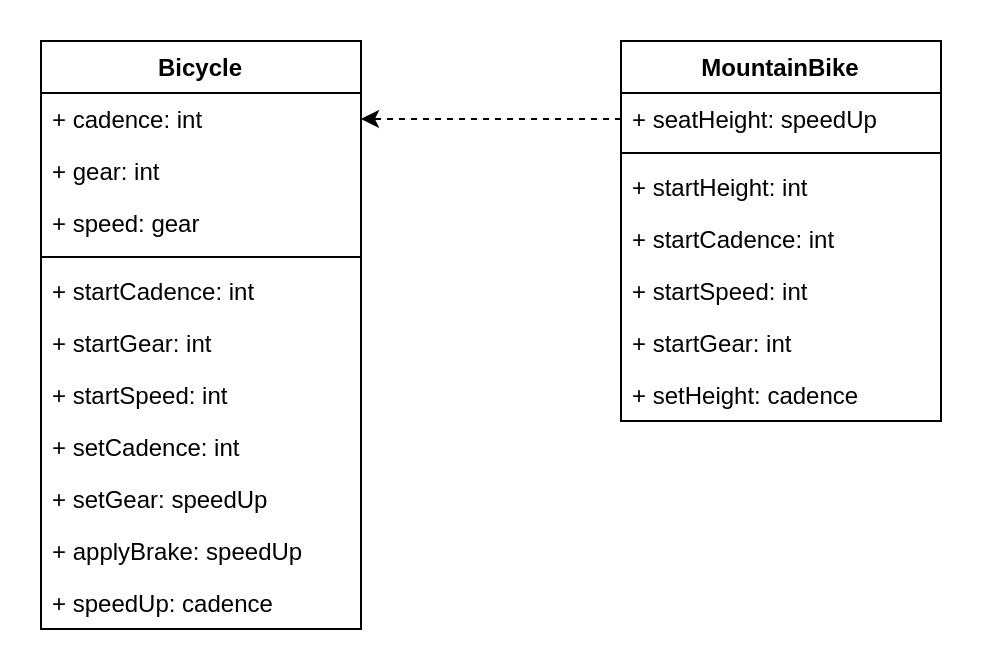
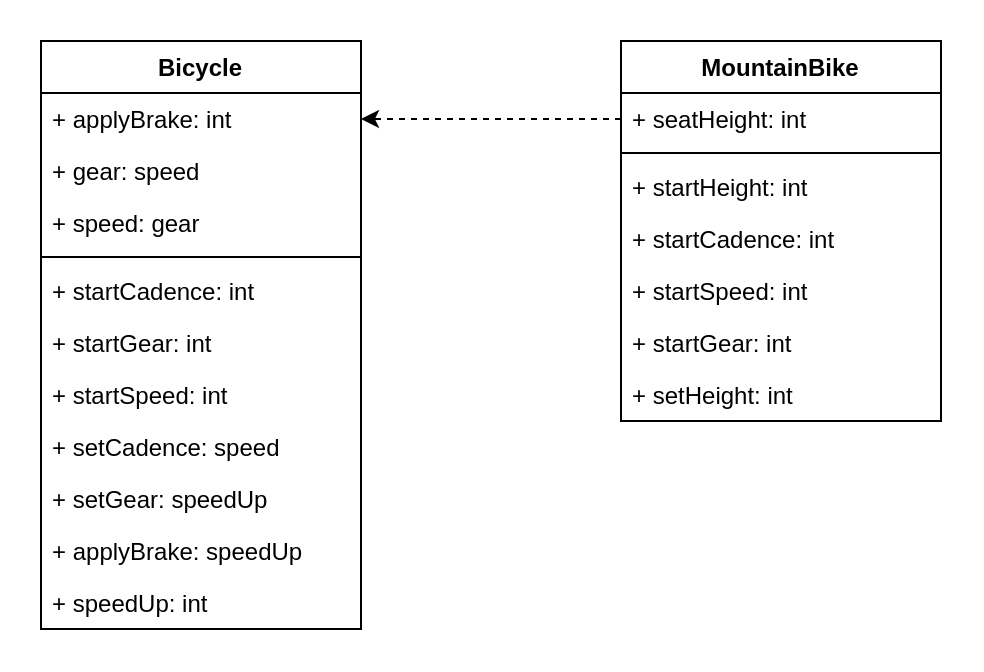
node "+ cadence: int": label "+ cadence: int" -> "+ applyBrake: int"
node "+ seatHeight: speedUp": label "+ seatHeight: speedUp" -> "+ seatHeight: int"
node "+ gear: int": label "+ gear: int" -> "+ gear: speed"
node "+ setHeight: cadence": label "+ setHeight: cadence" -> "+ setHeight: int"
node "+ setCadence: int": label "+ setCadence: int" -> "+ setCadence: speed"
node "+ speedUp: cadence": label "+ speedUp: cadence" -> "+ speedUp: int"
